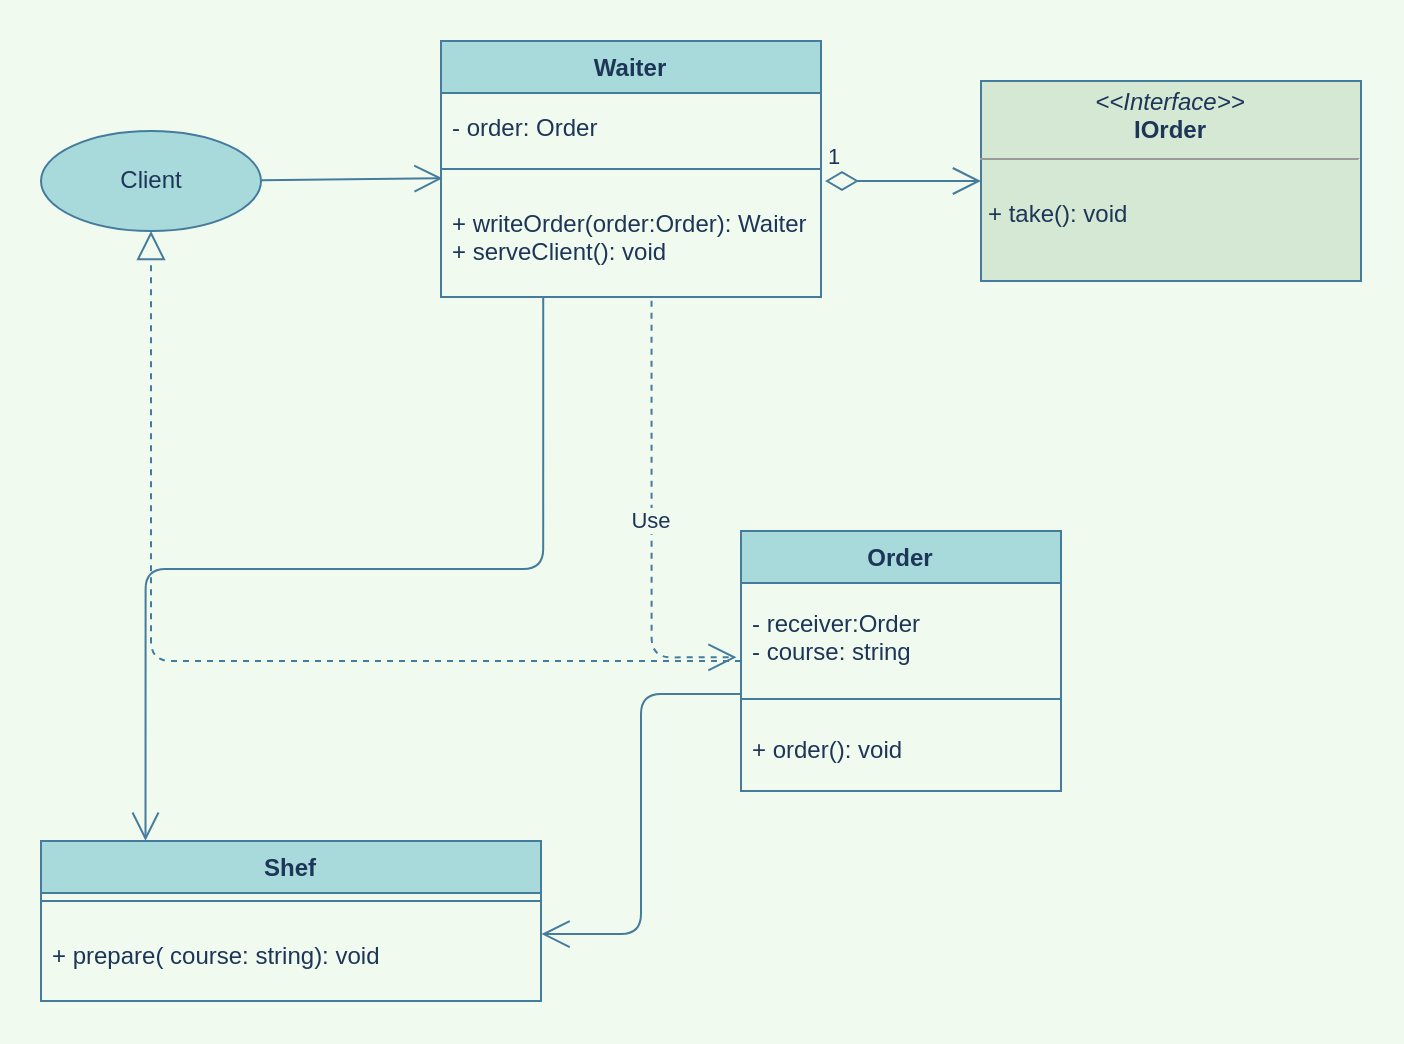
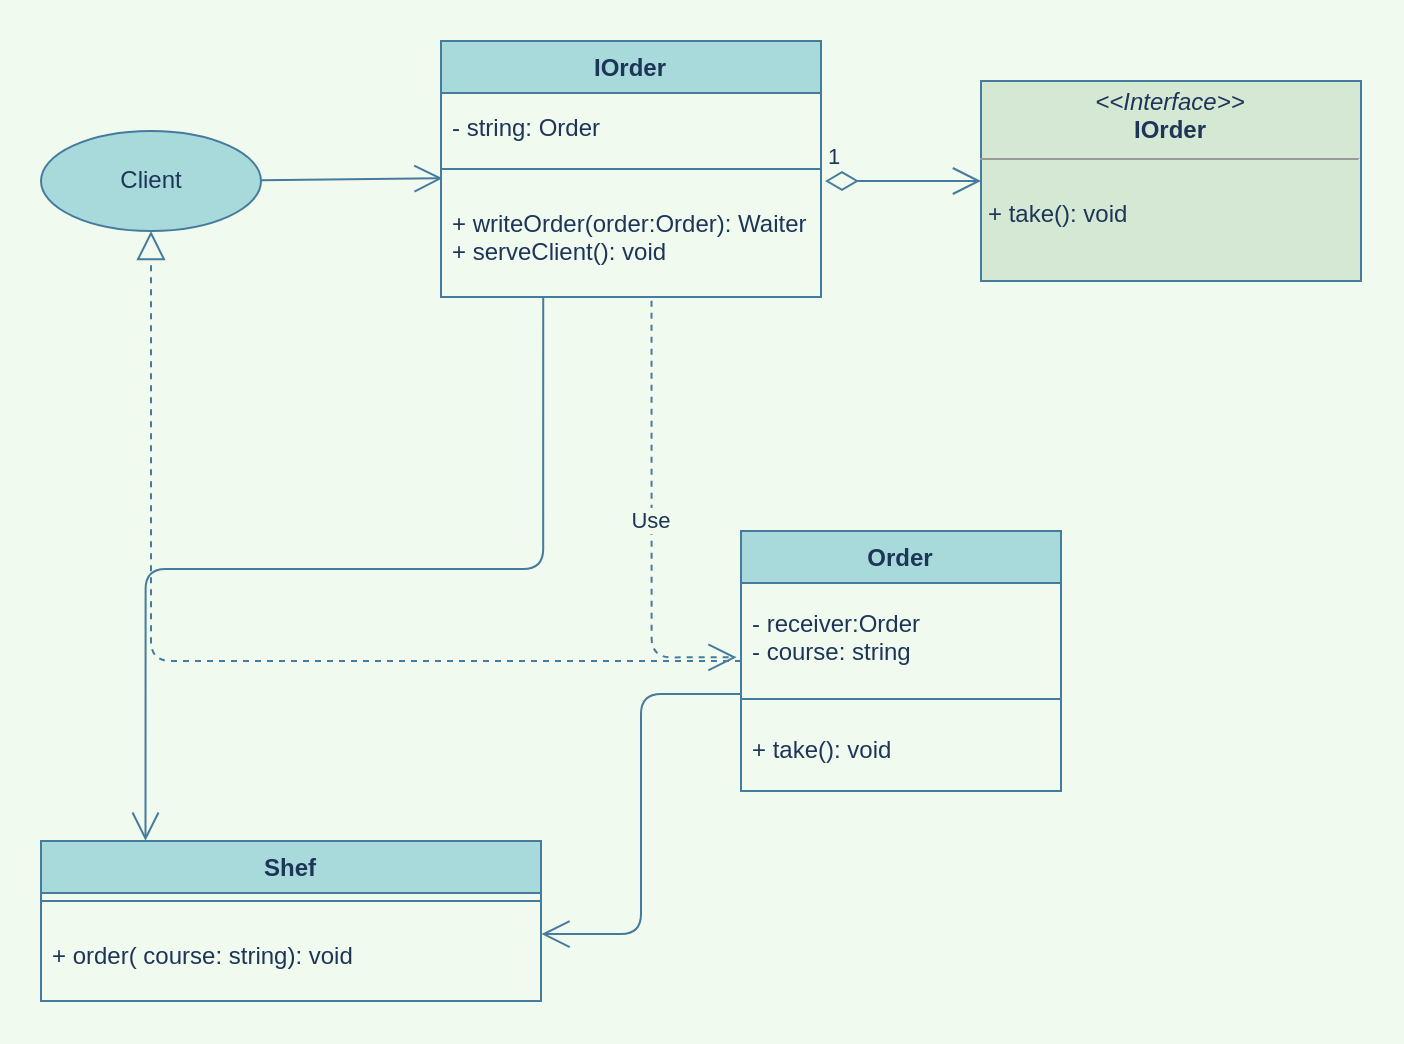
node "Waiter": label "Waiter" -> "IOrder"
node "- order: Order": label "- order: Order" -> "- string: Order"
node "+ order(): void": label "+ order(): void" -> "+ take(): void"
node "+ prepare( course: string): void": label "+ prepare( course: string): void" -> "+ order( course: string): void"
